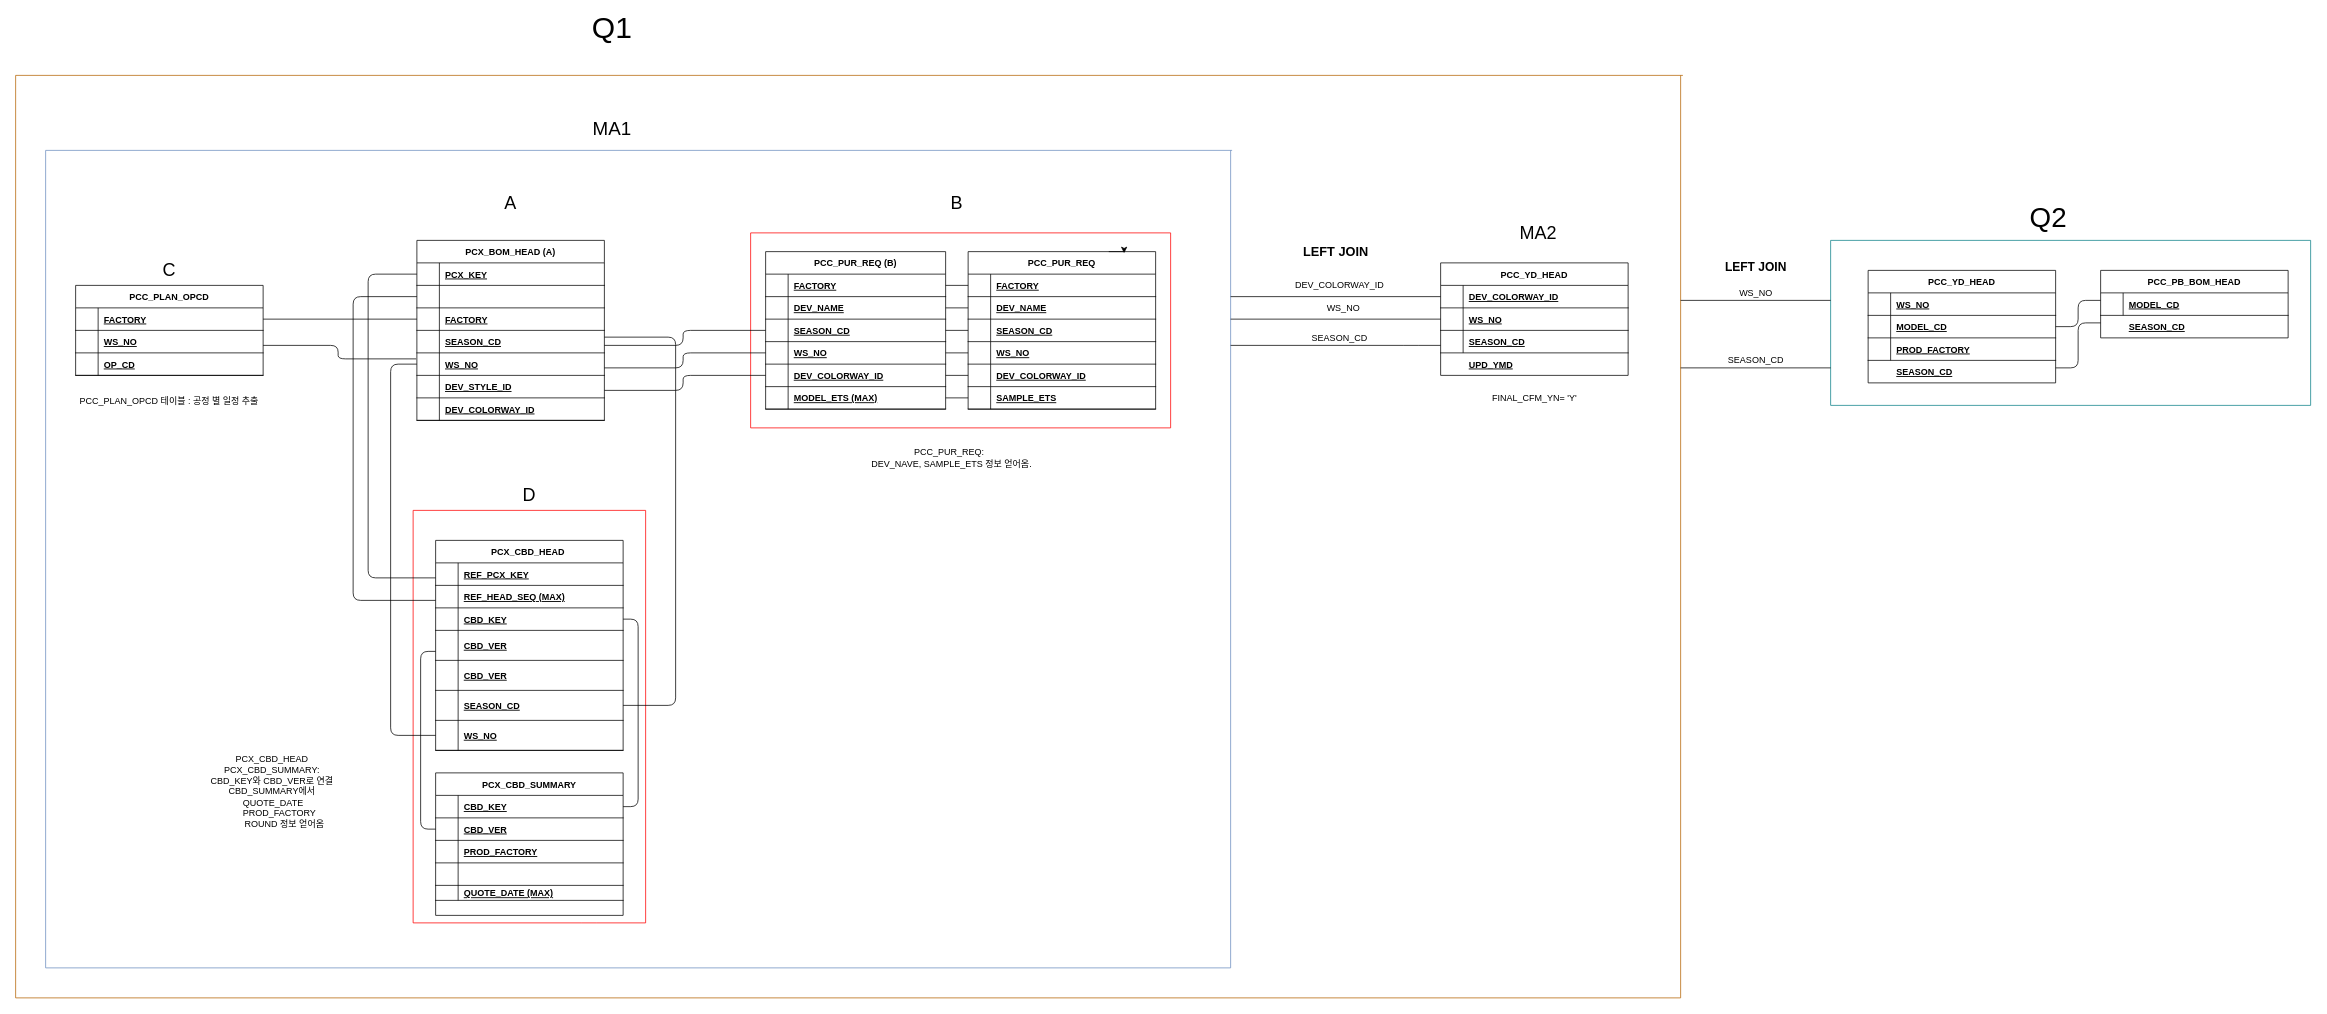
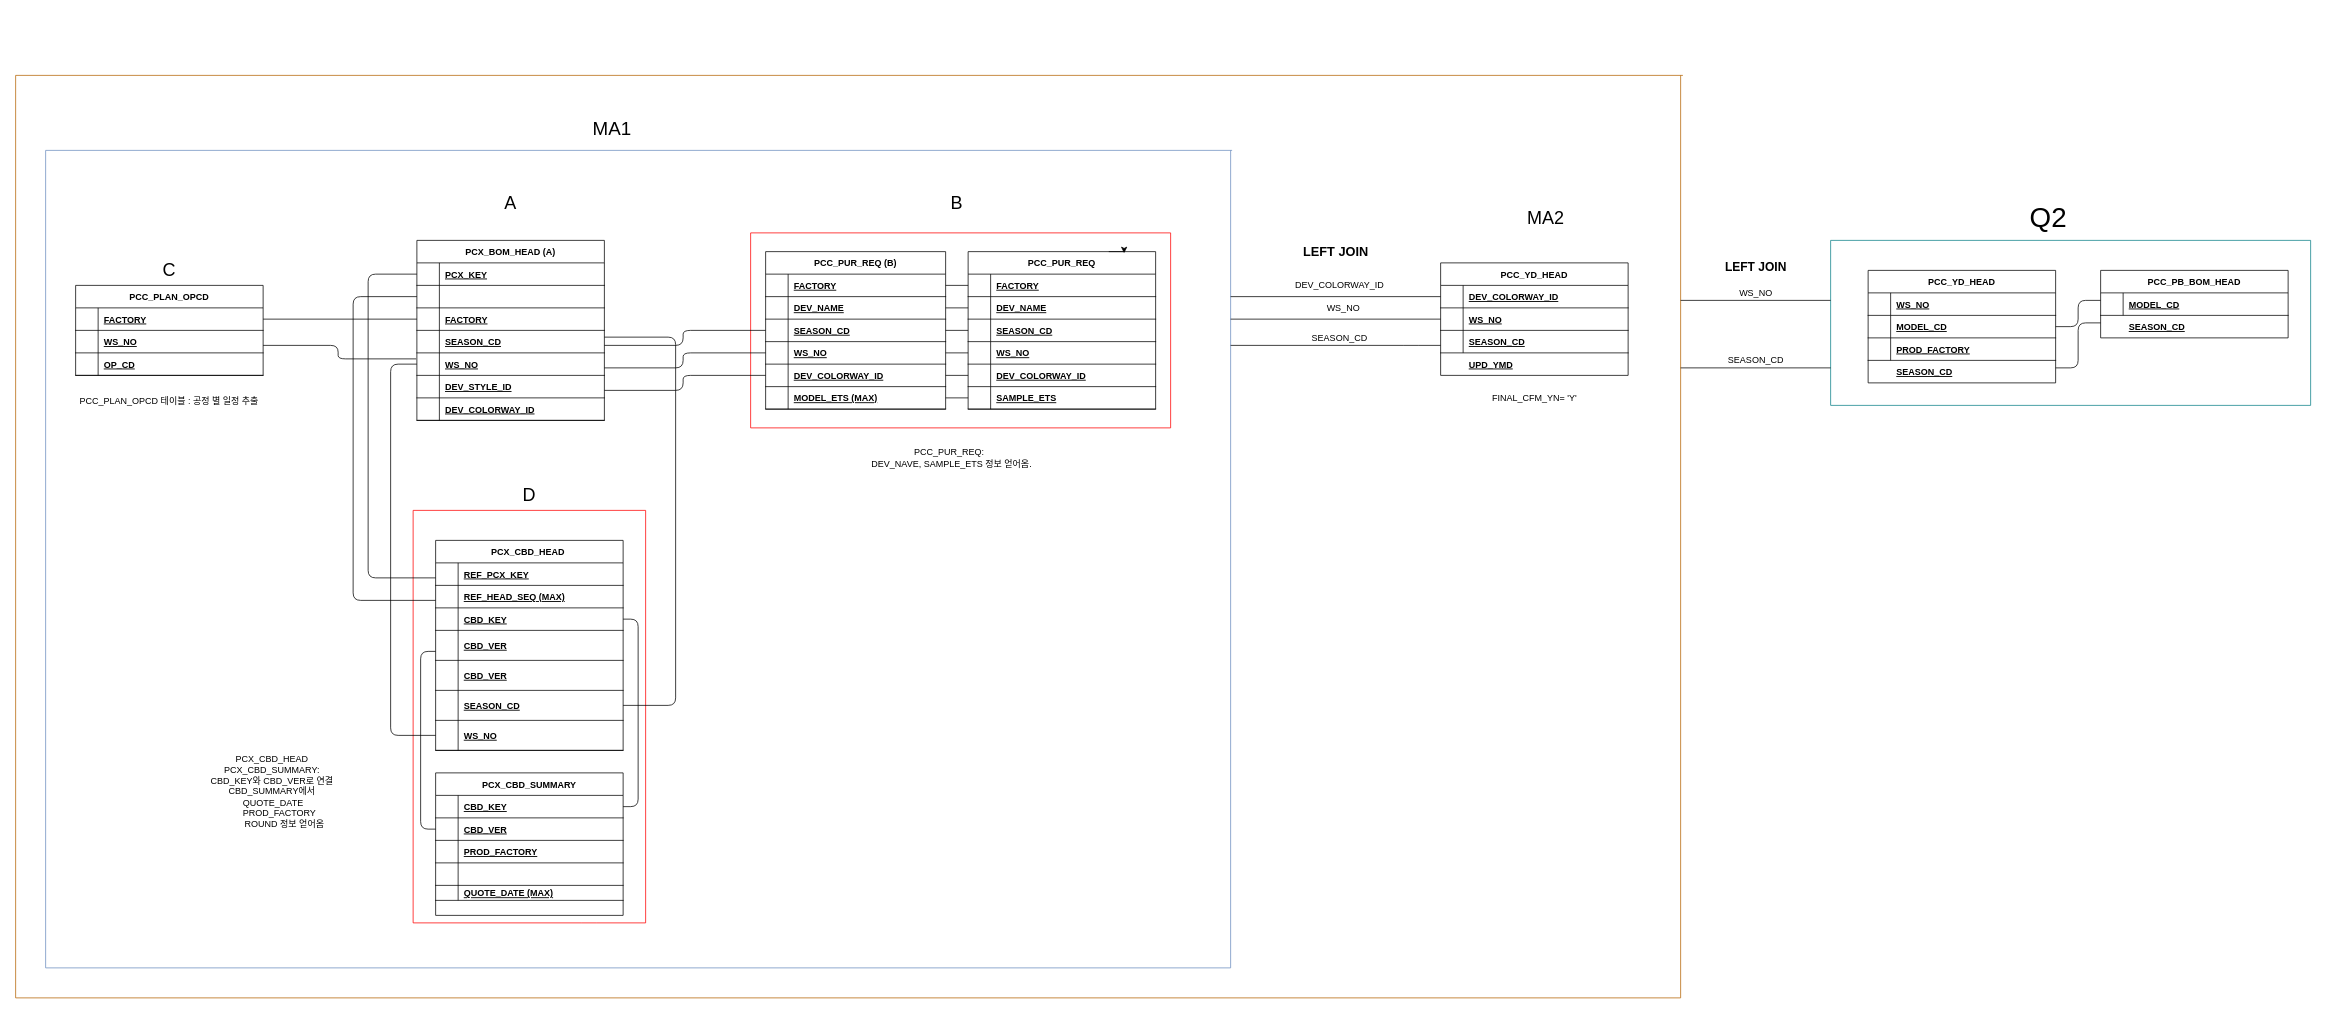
node "Q1": removed
node "MA2": moved (1538, 233) -> (1545, 218)
